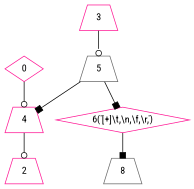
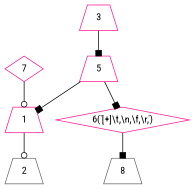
edge "3" -> "5": arrowhead odot -> box
node "0": label "0" -> "7"
node "5": color gray40 -> deeppink
node "4": label "4" -> "1"
node "2": color deeppink -> gray40
